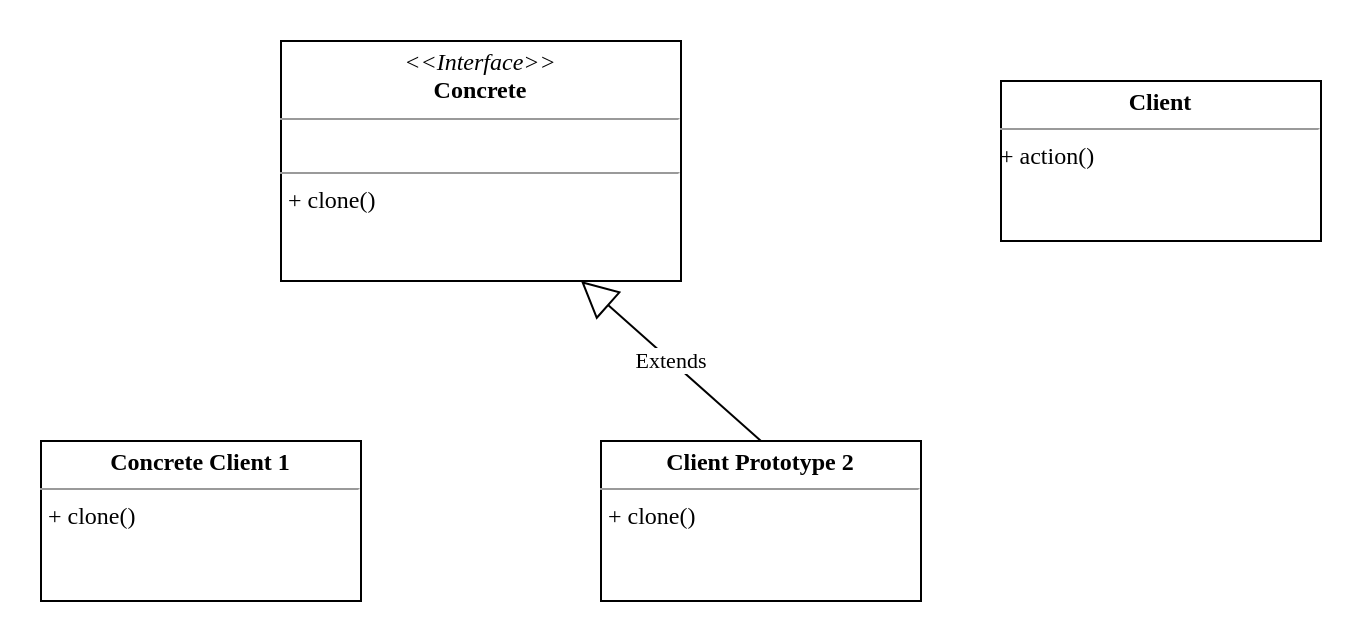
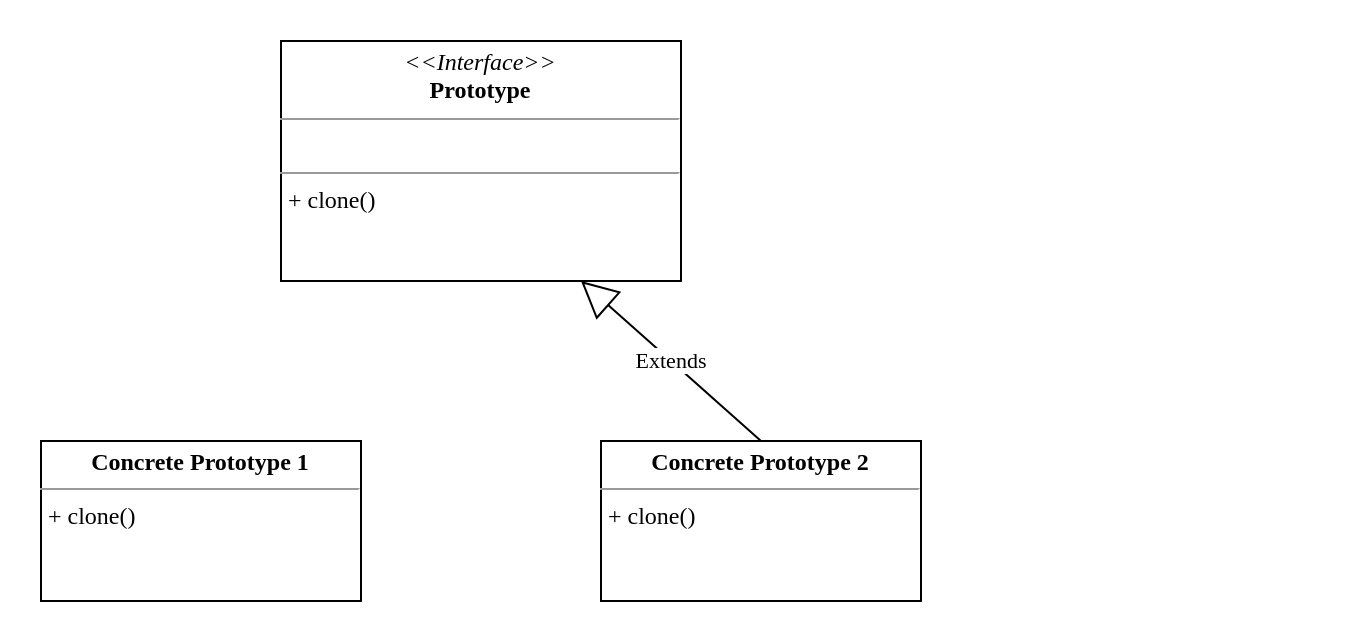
node "<<Interface>> Concrete + clone()": label "<<Interface>> Concrete + clone()" -> "<<Interface>> Prototype + clone()"
node "Client + action()": removed
node "Concrete Client 1 + clone()": label "Concrete Client 1 + clone()" -> "Concrete Prototype 1 + clone()"
node "Client Prototype 2 + clone()": label "Client Prototype 2 + clone()" -> "Concrete Prototype 2 + clone()"
